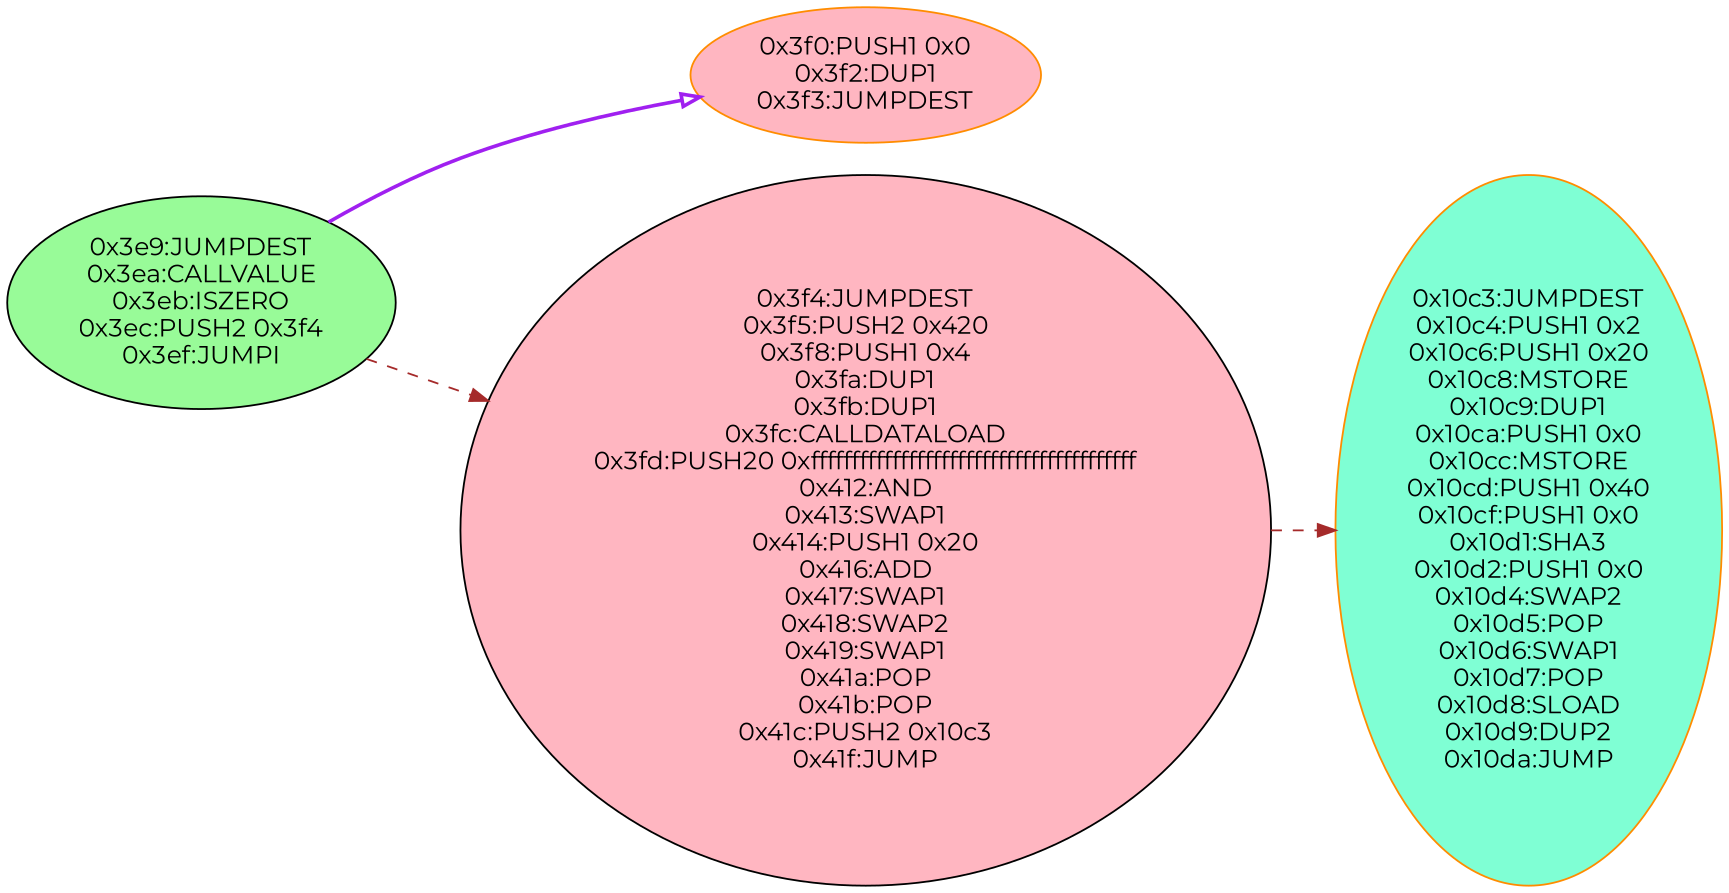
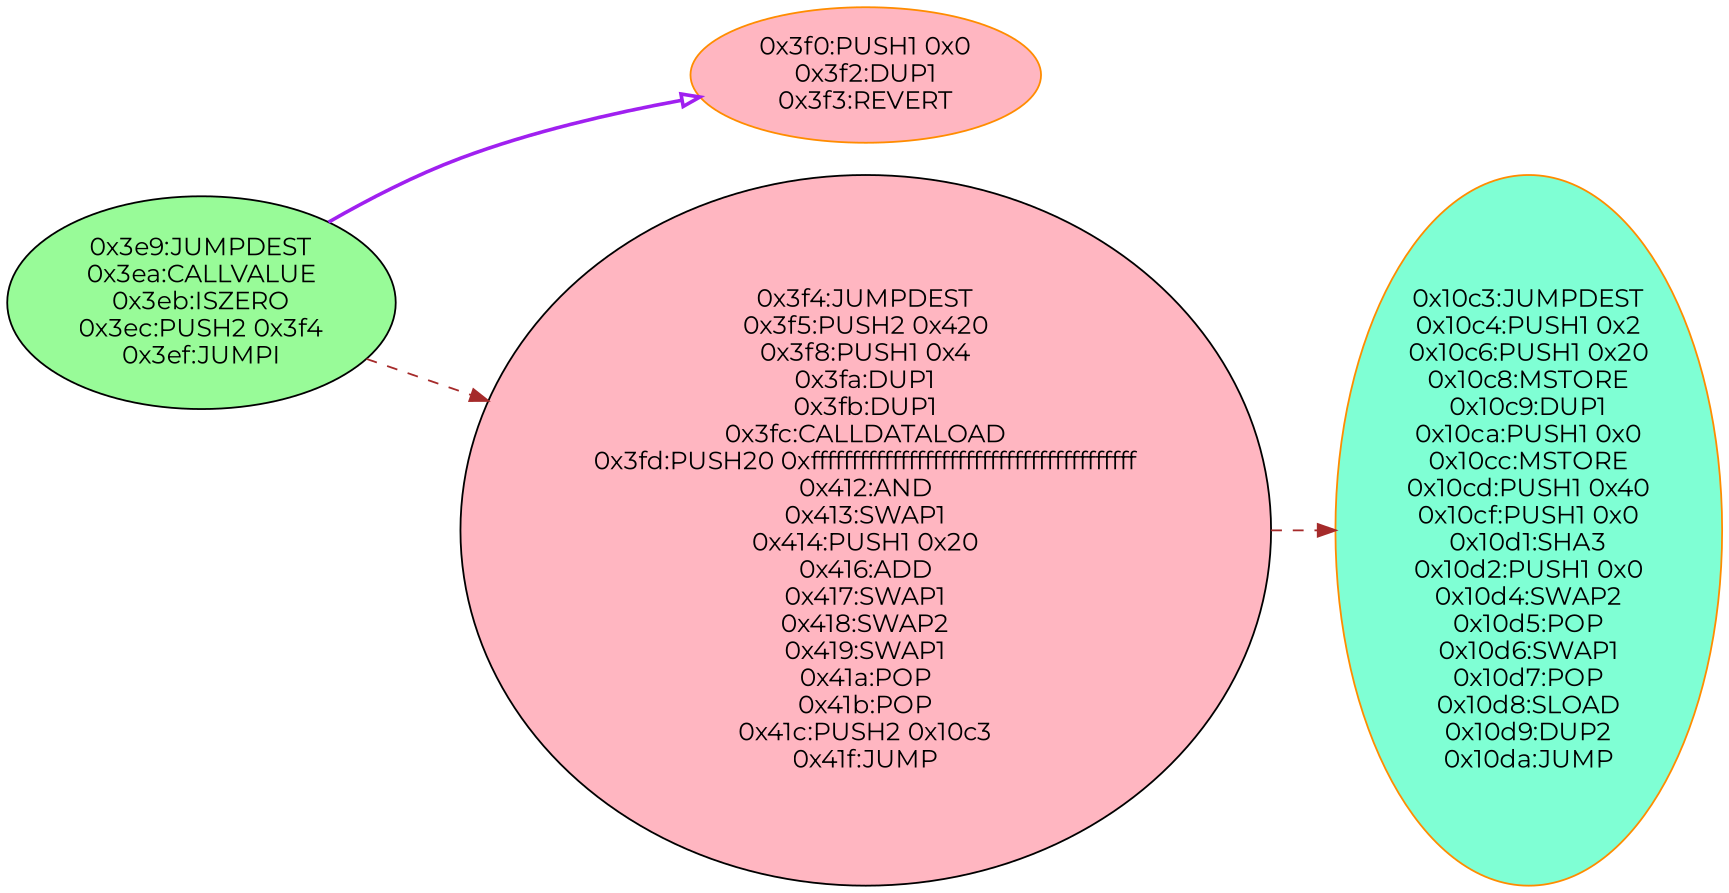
node "0x3f0:PUSH1 0x0 0x3f2:DUP1 0x3f3:JUMPDEST": label "0x3f0:PUSH1 0x0 0x3f2:DUP1 0x3f3:JUMPDEST" -> "0x3f0:PUSH1 0x0 0x3f2:DUP1 0x3f3:REVERT"
